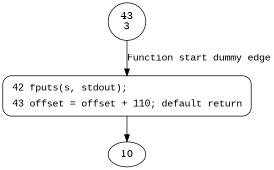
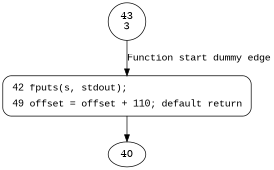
node "42": text "43" -> "49"
node "10": label "10" -> "40"
